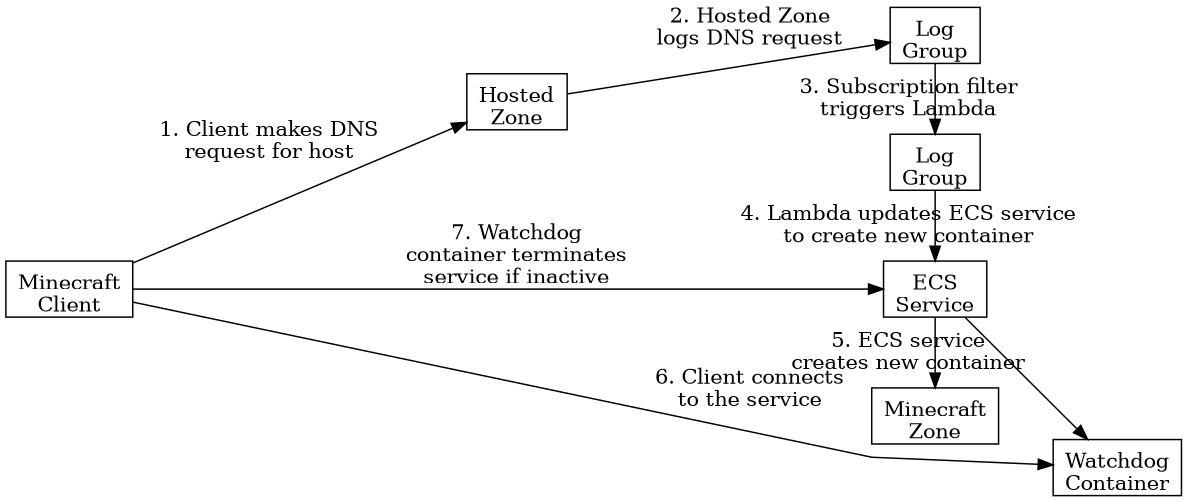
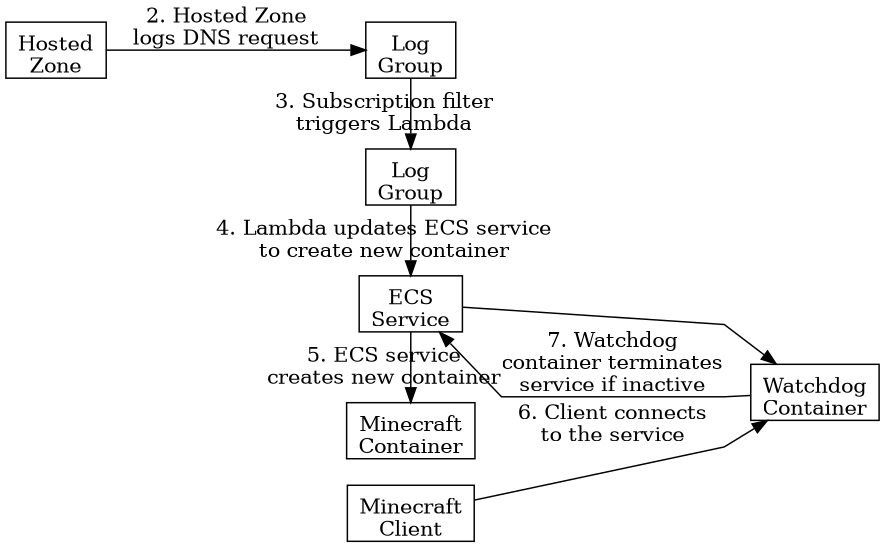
edge "Minecraft Client" -> "Hosted Zone": removed, label "1. Client makes DNS request for host"
edge "Minecraft Client" -> "ECS Service": now "Watchdog Container" -> "ECS Service"
node "Minecraft Zone": label "Minecraft Zone" -> "Minecraft Container"
